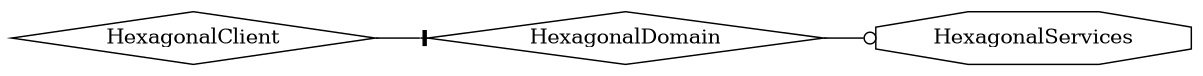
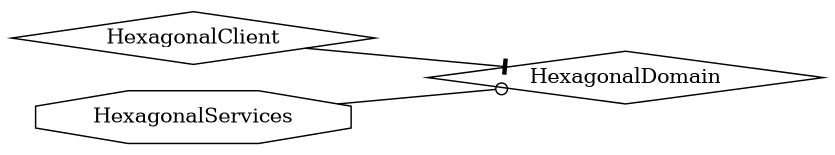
edge "HexagonalDomain" -> "HexagonalServices": reversed
